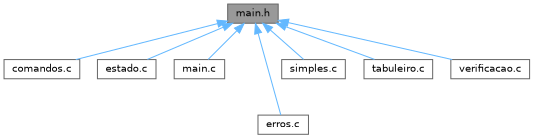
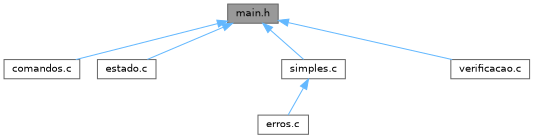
node "main.c": removed
node "tabuleiro.c": removed
edge "erros.c" -> "main.h": now "erros.c" -> "simples.c"
